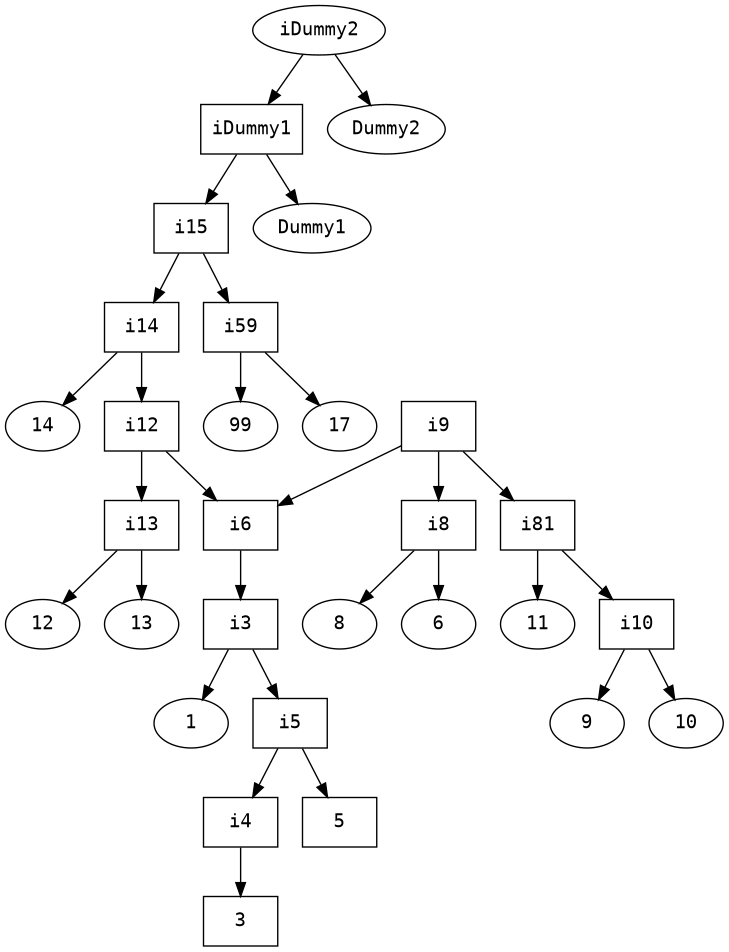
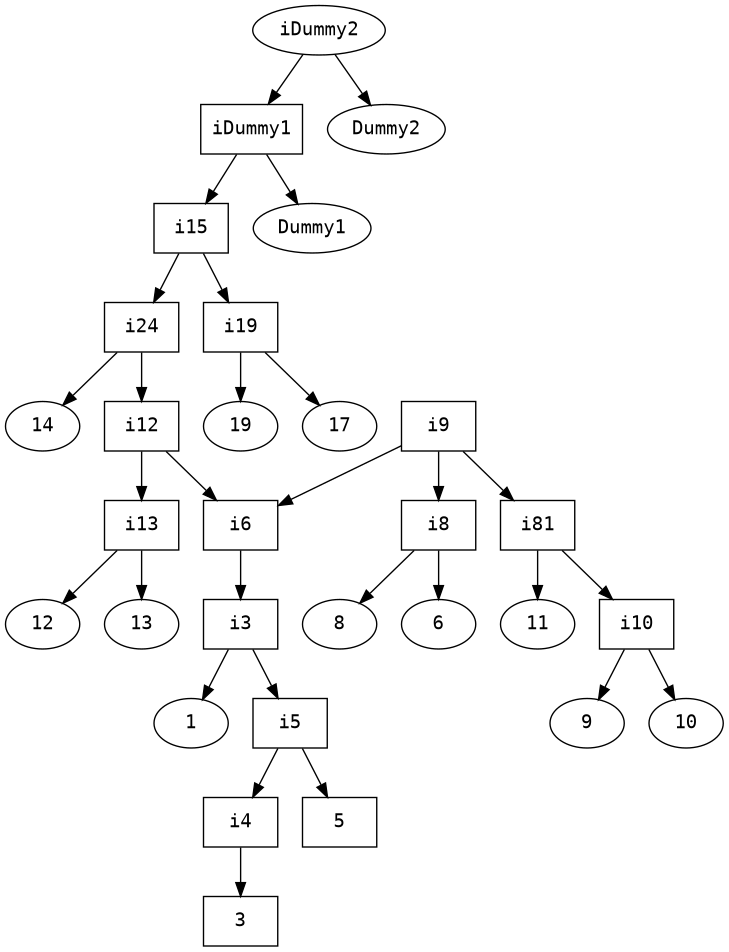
node "i14": label "i14" -> "i24"
node "i59": label "i59" -> "i19"
node "99": label "99" -> "19"
